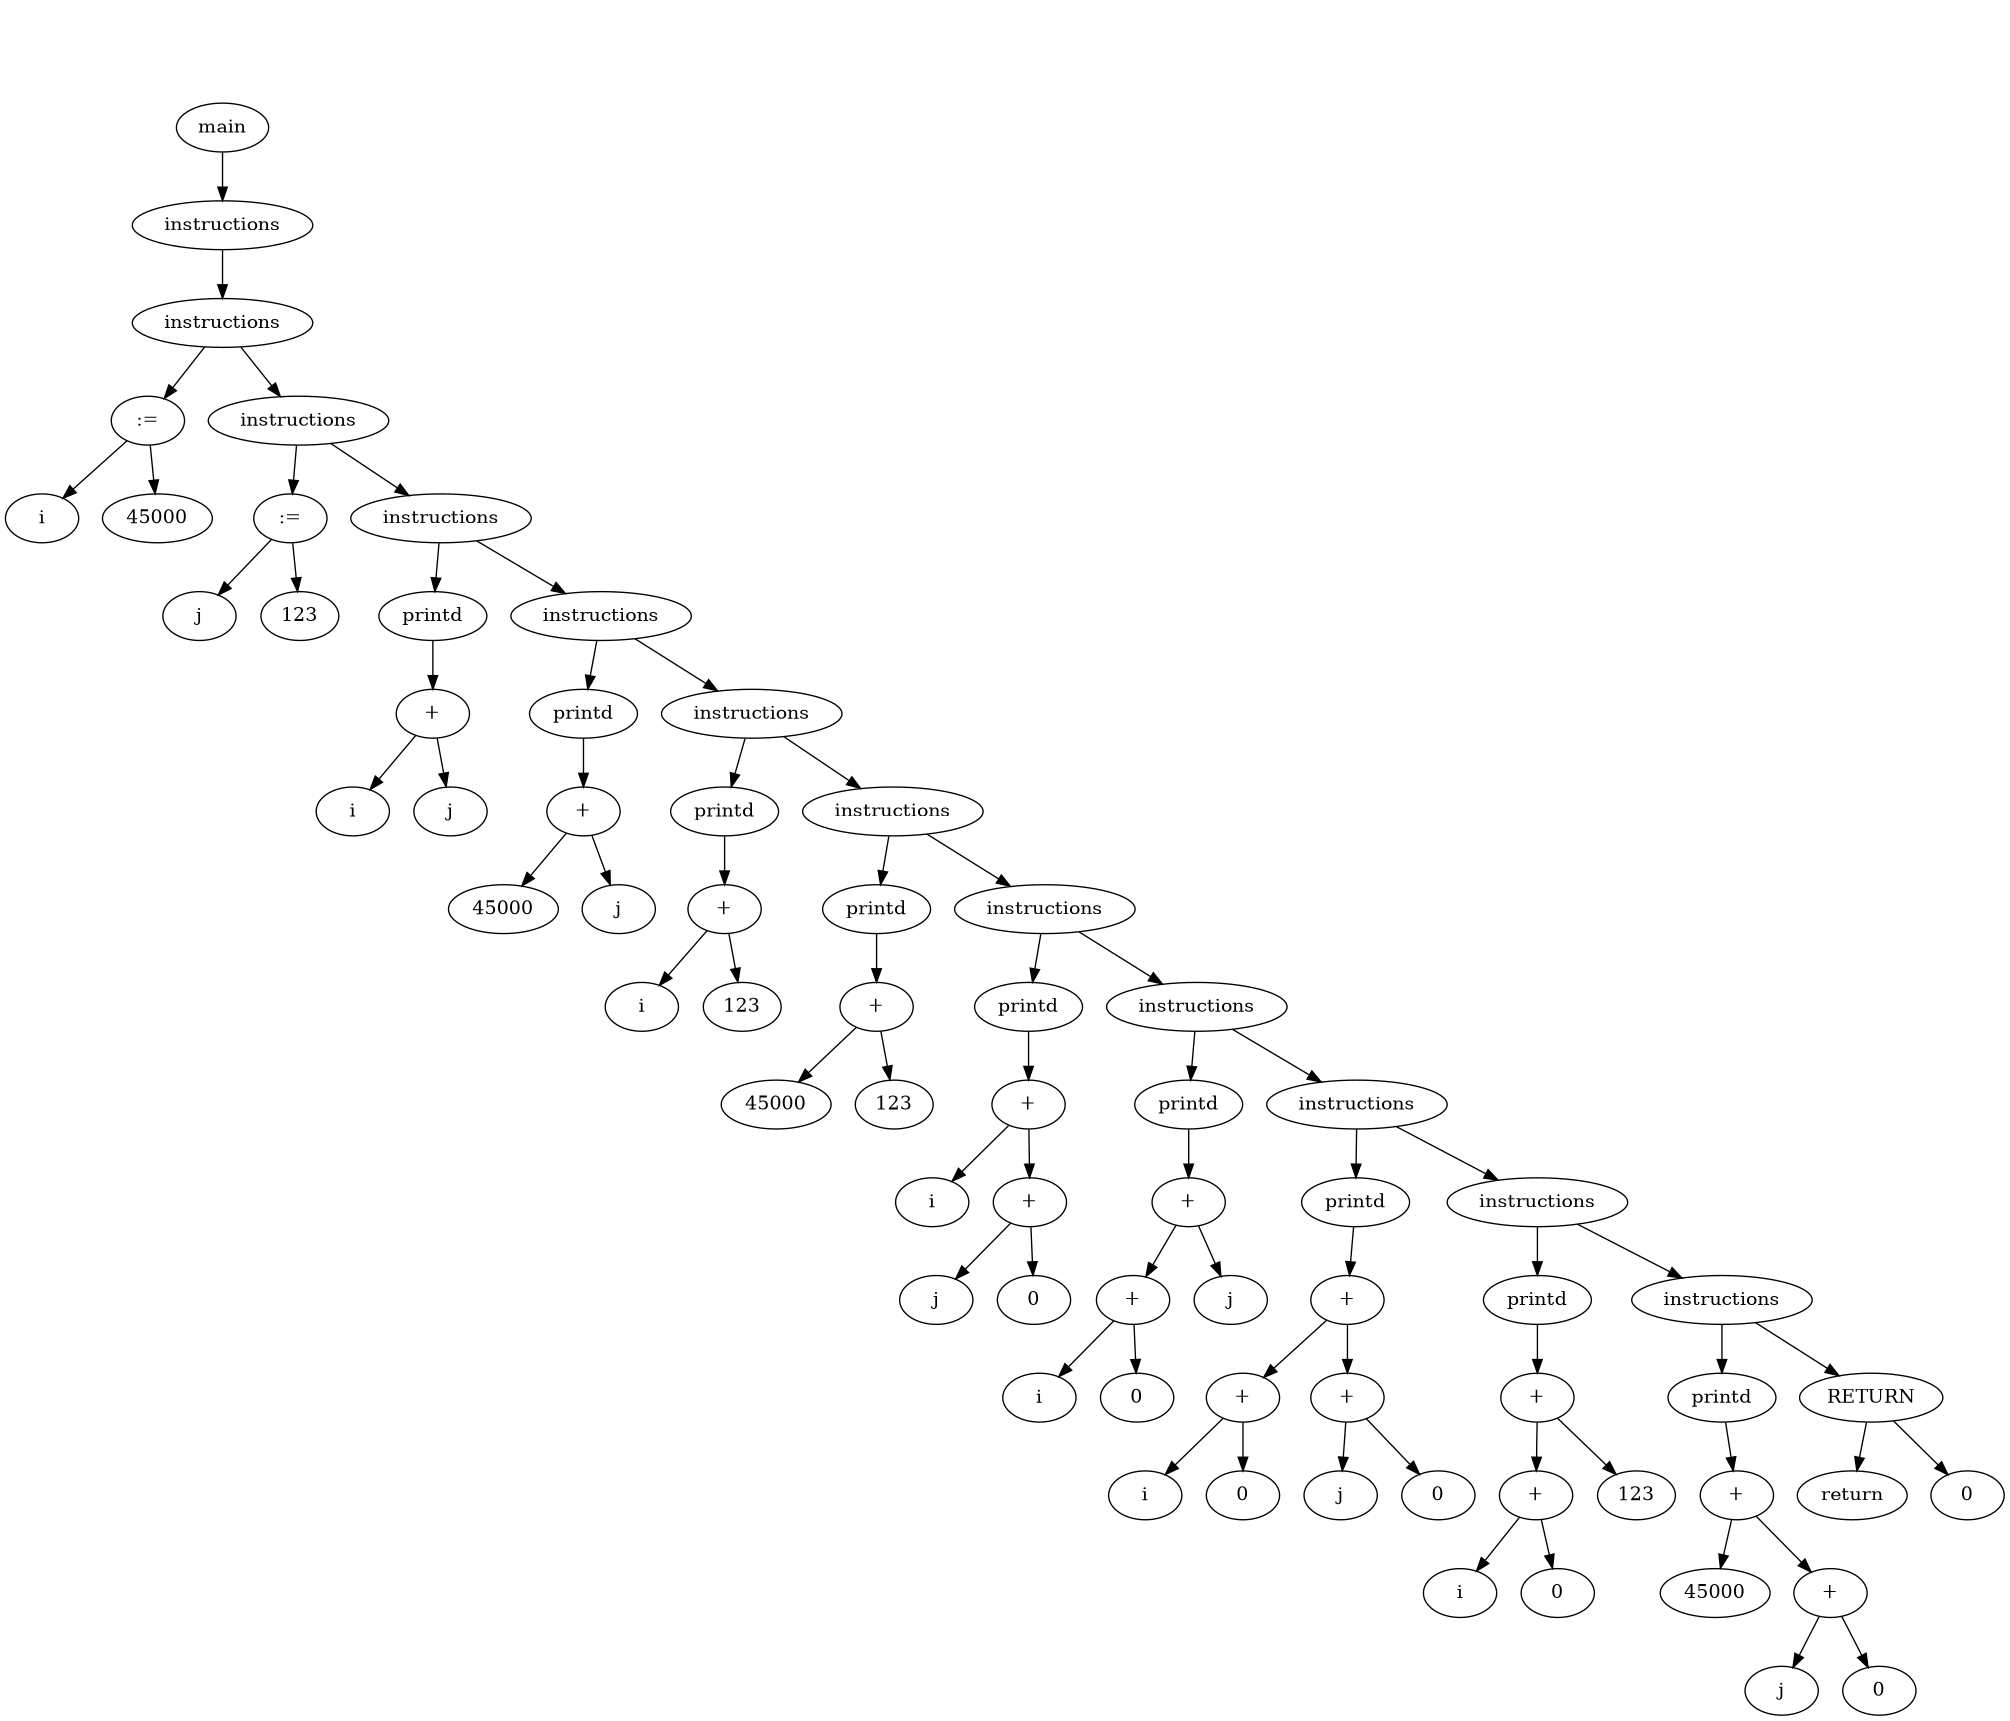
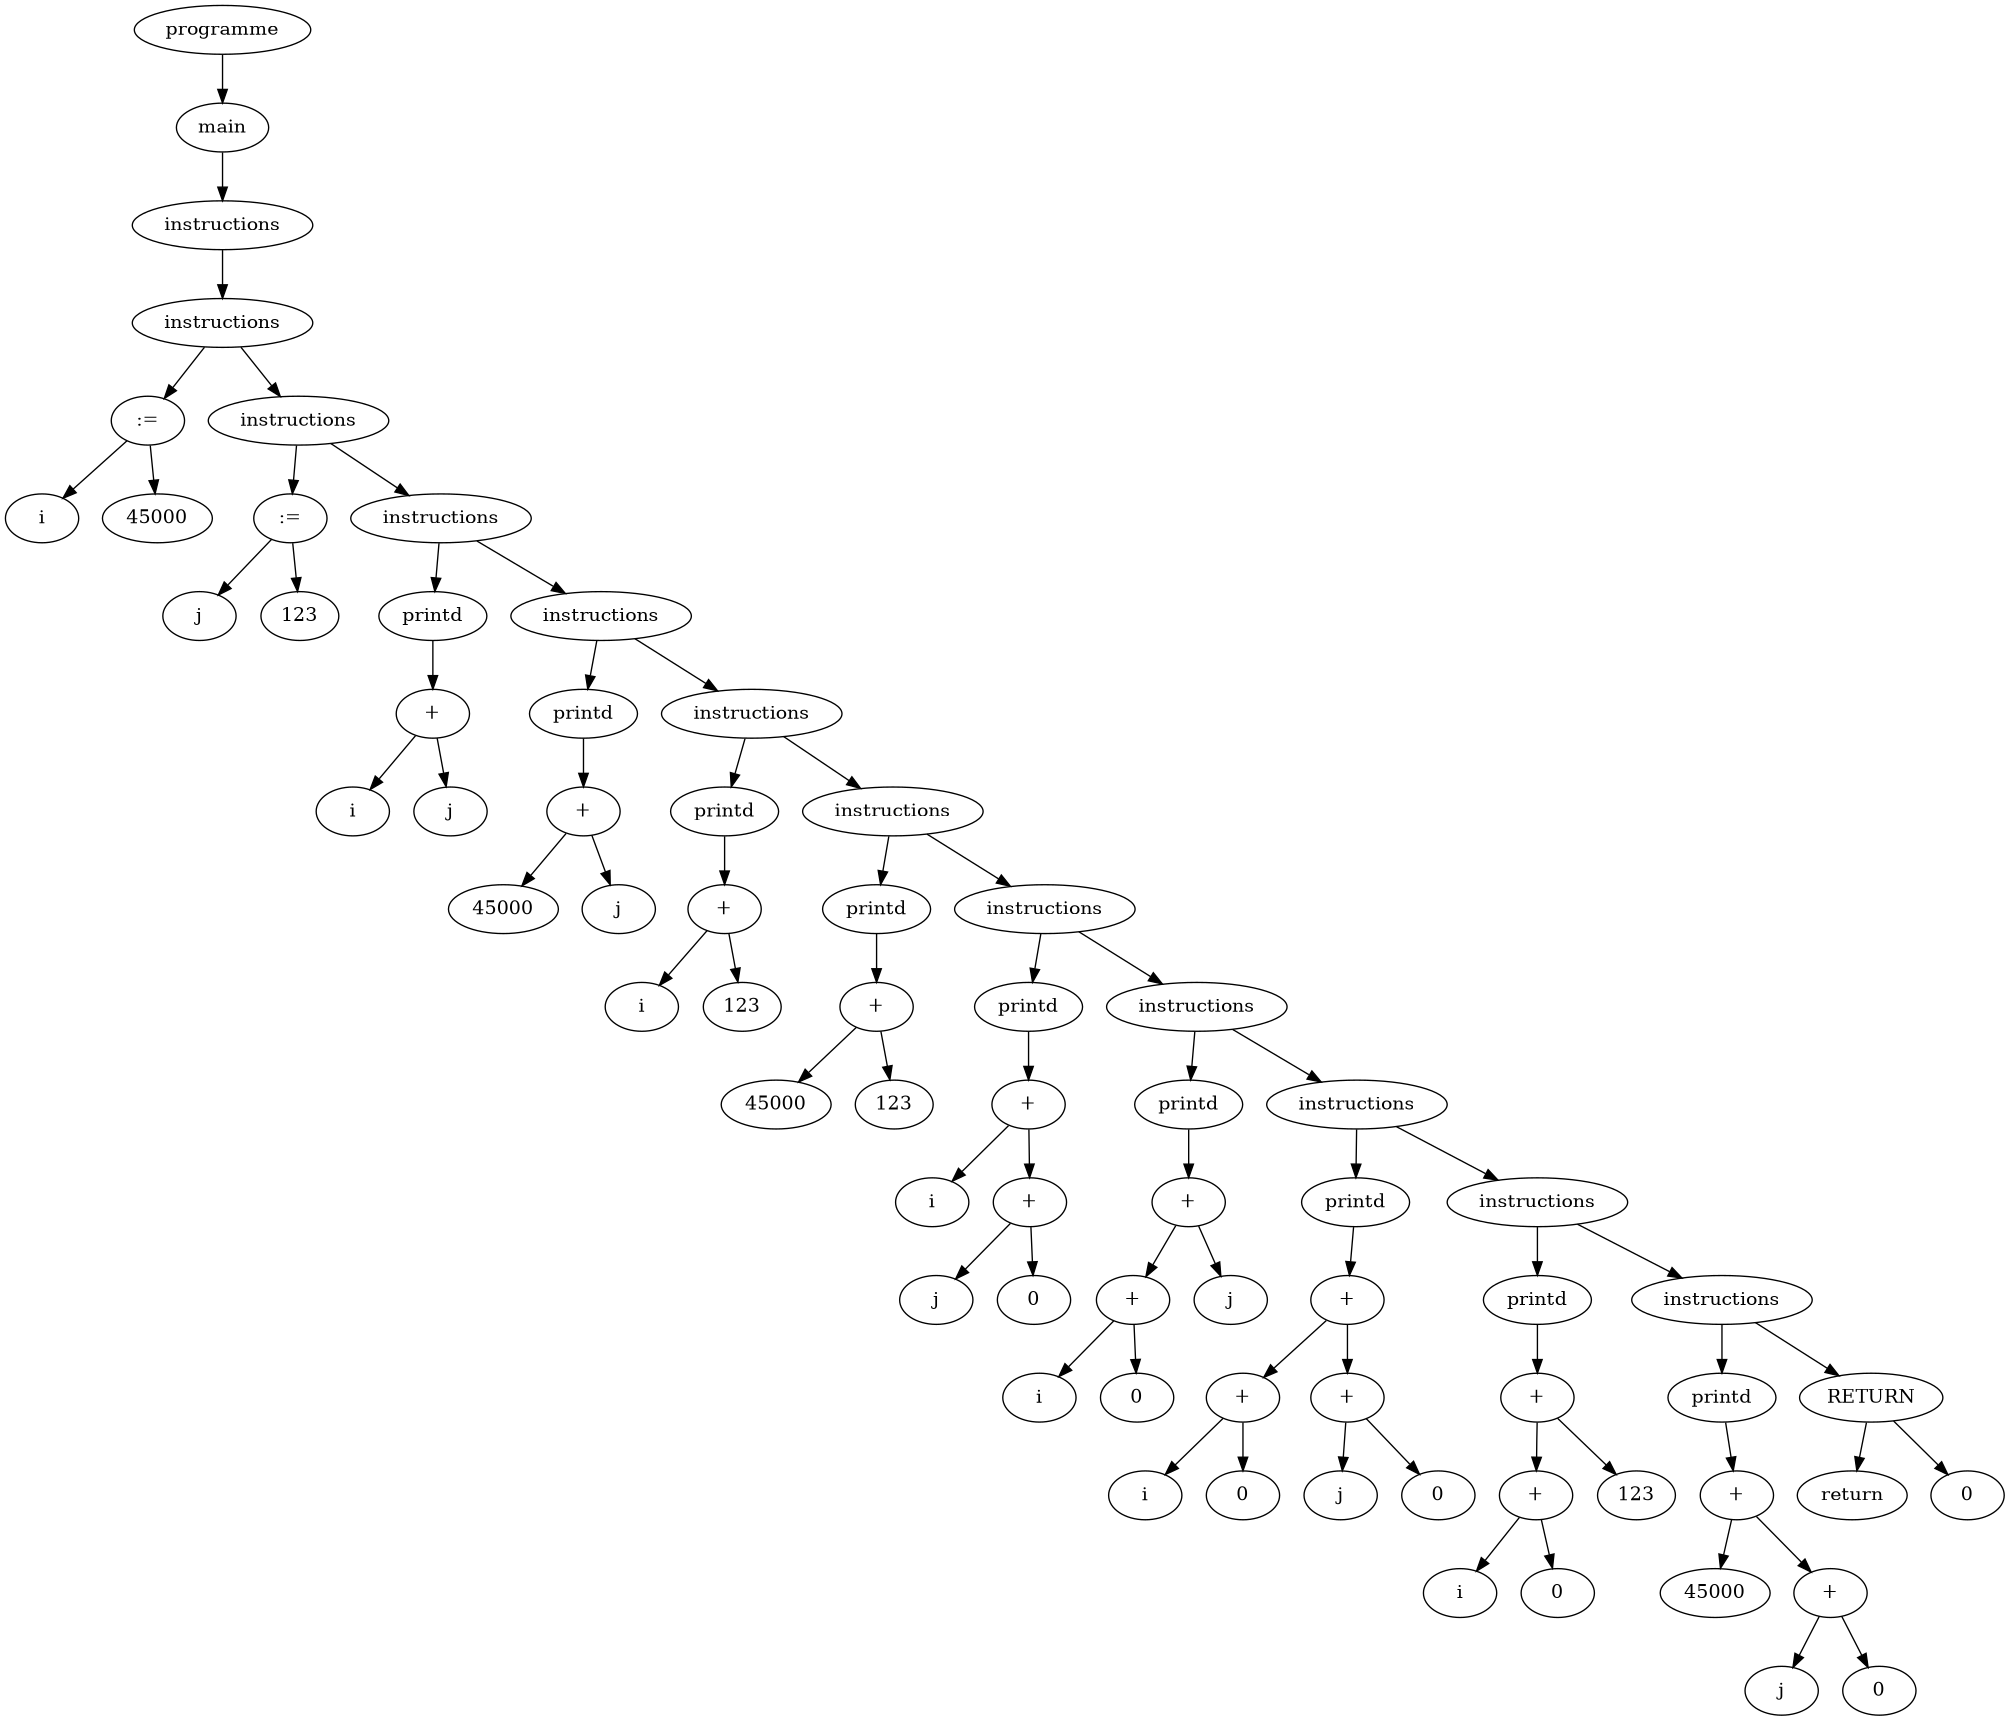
node "programme": added
